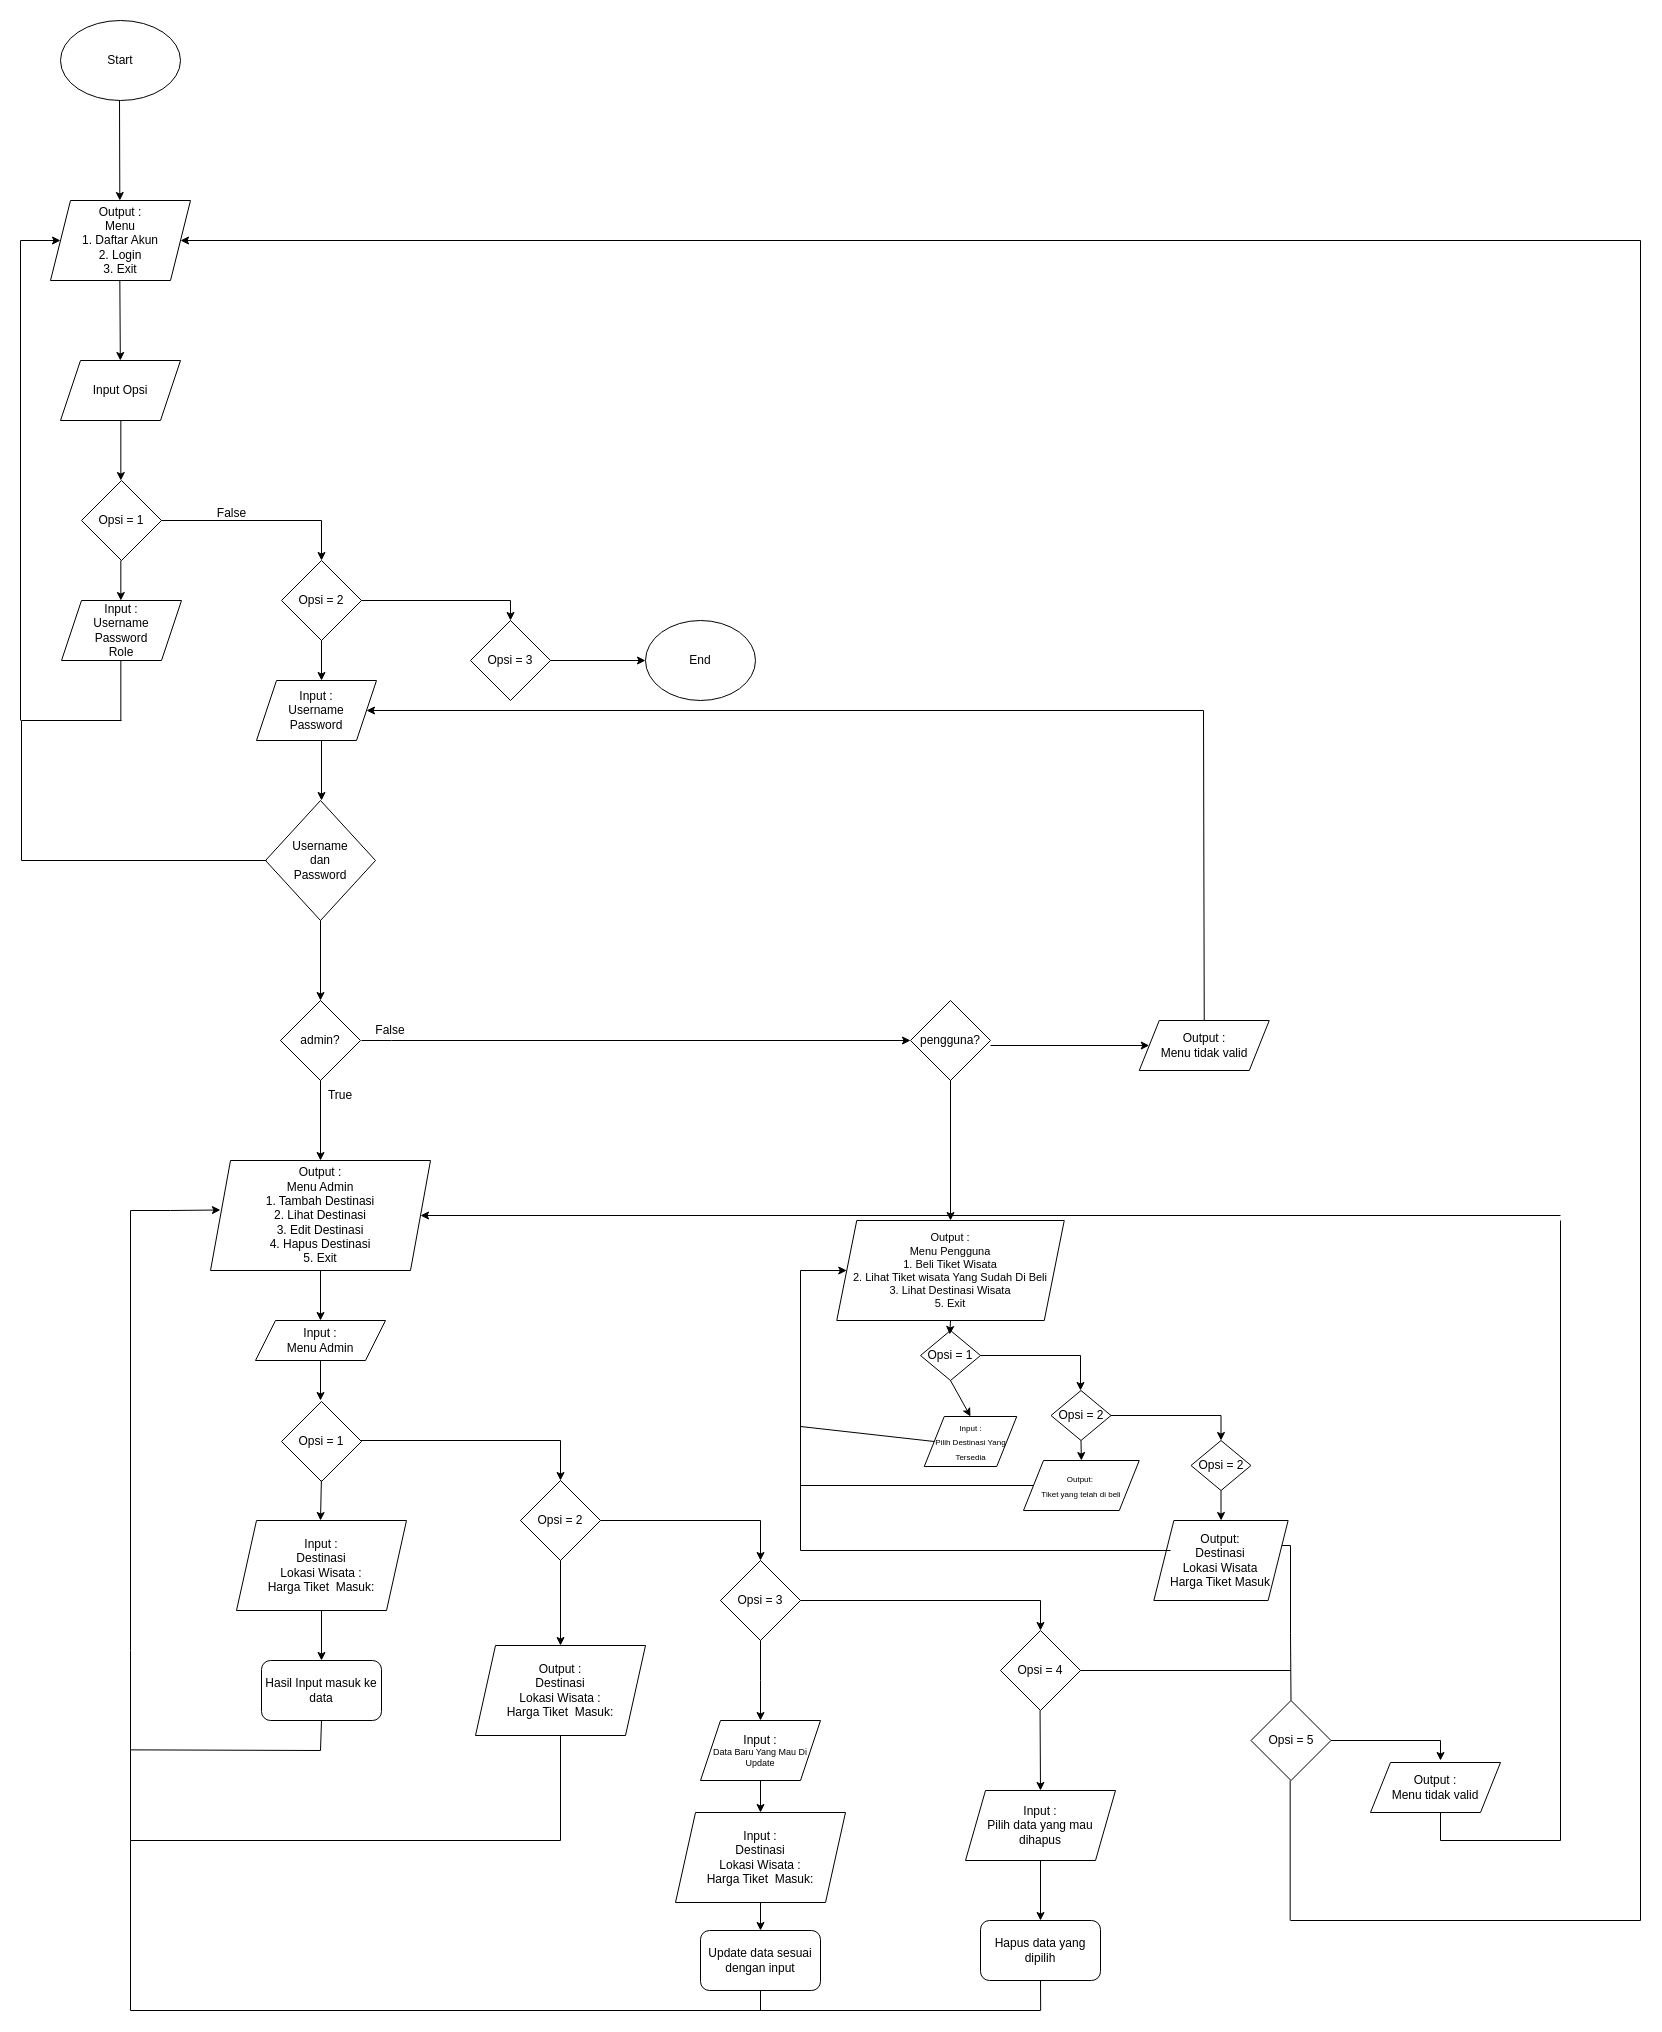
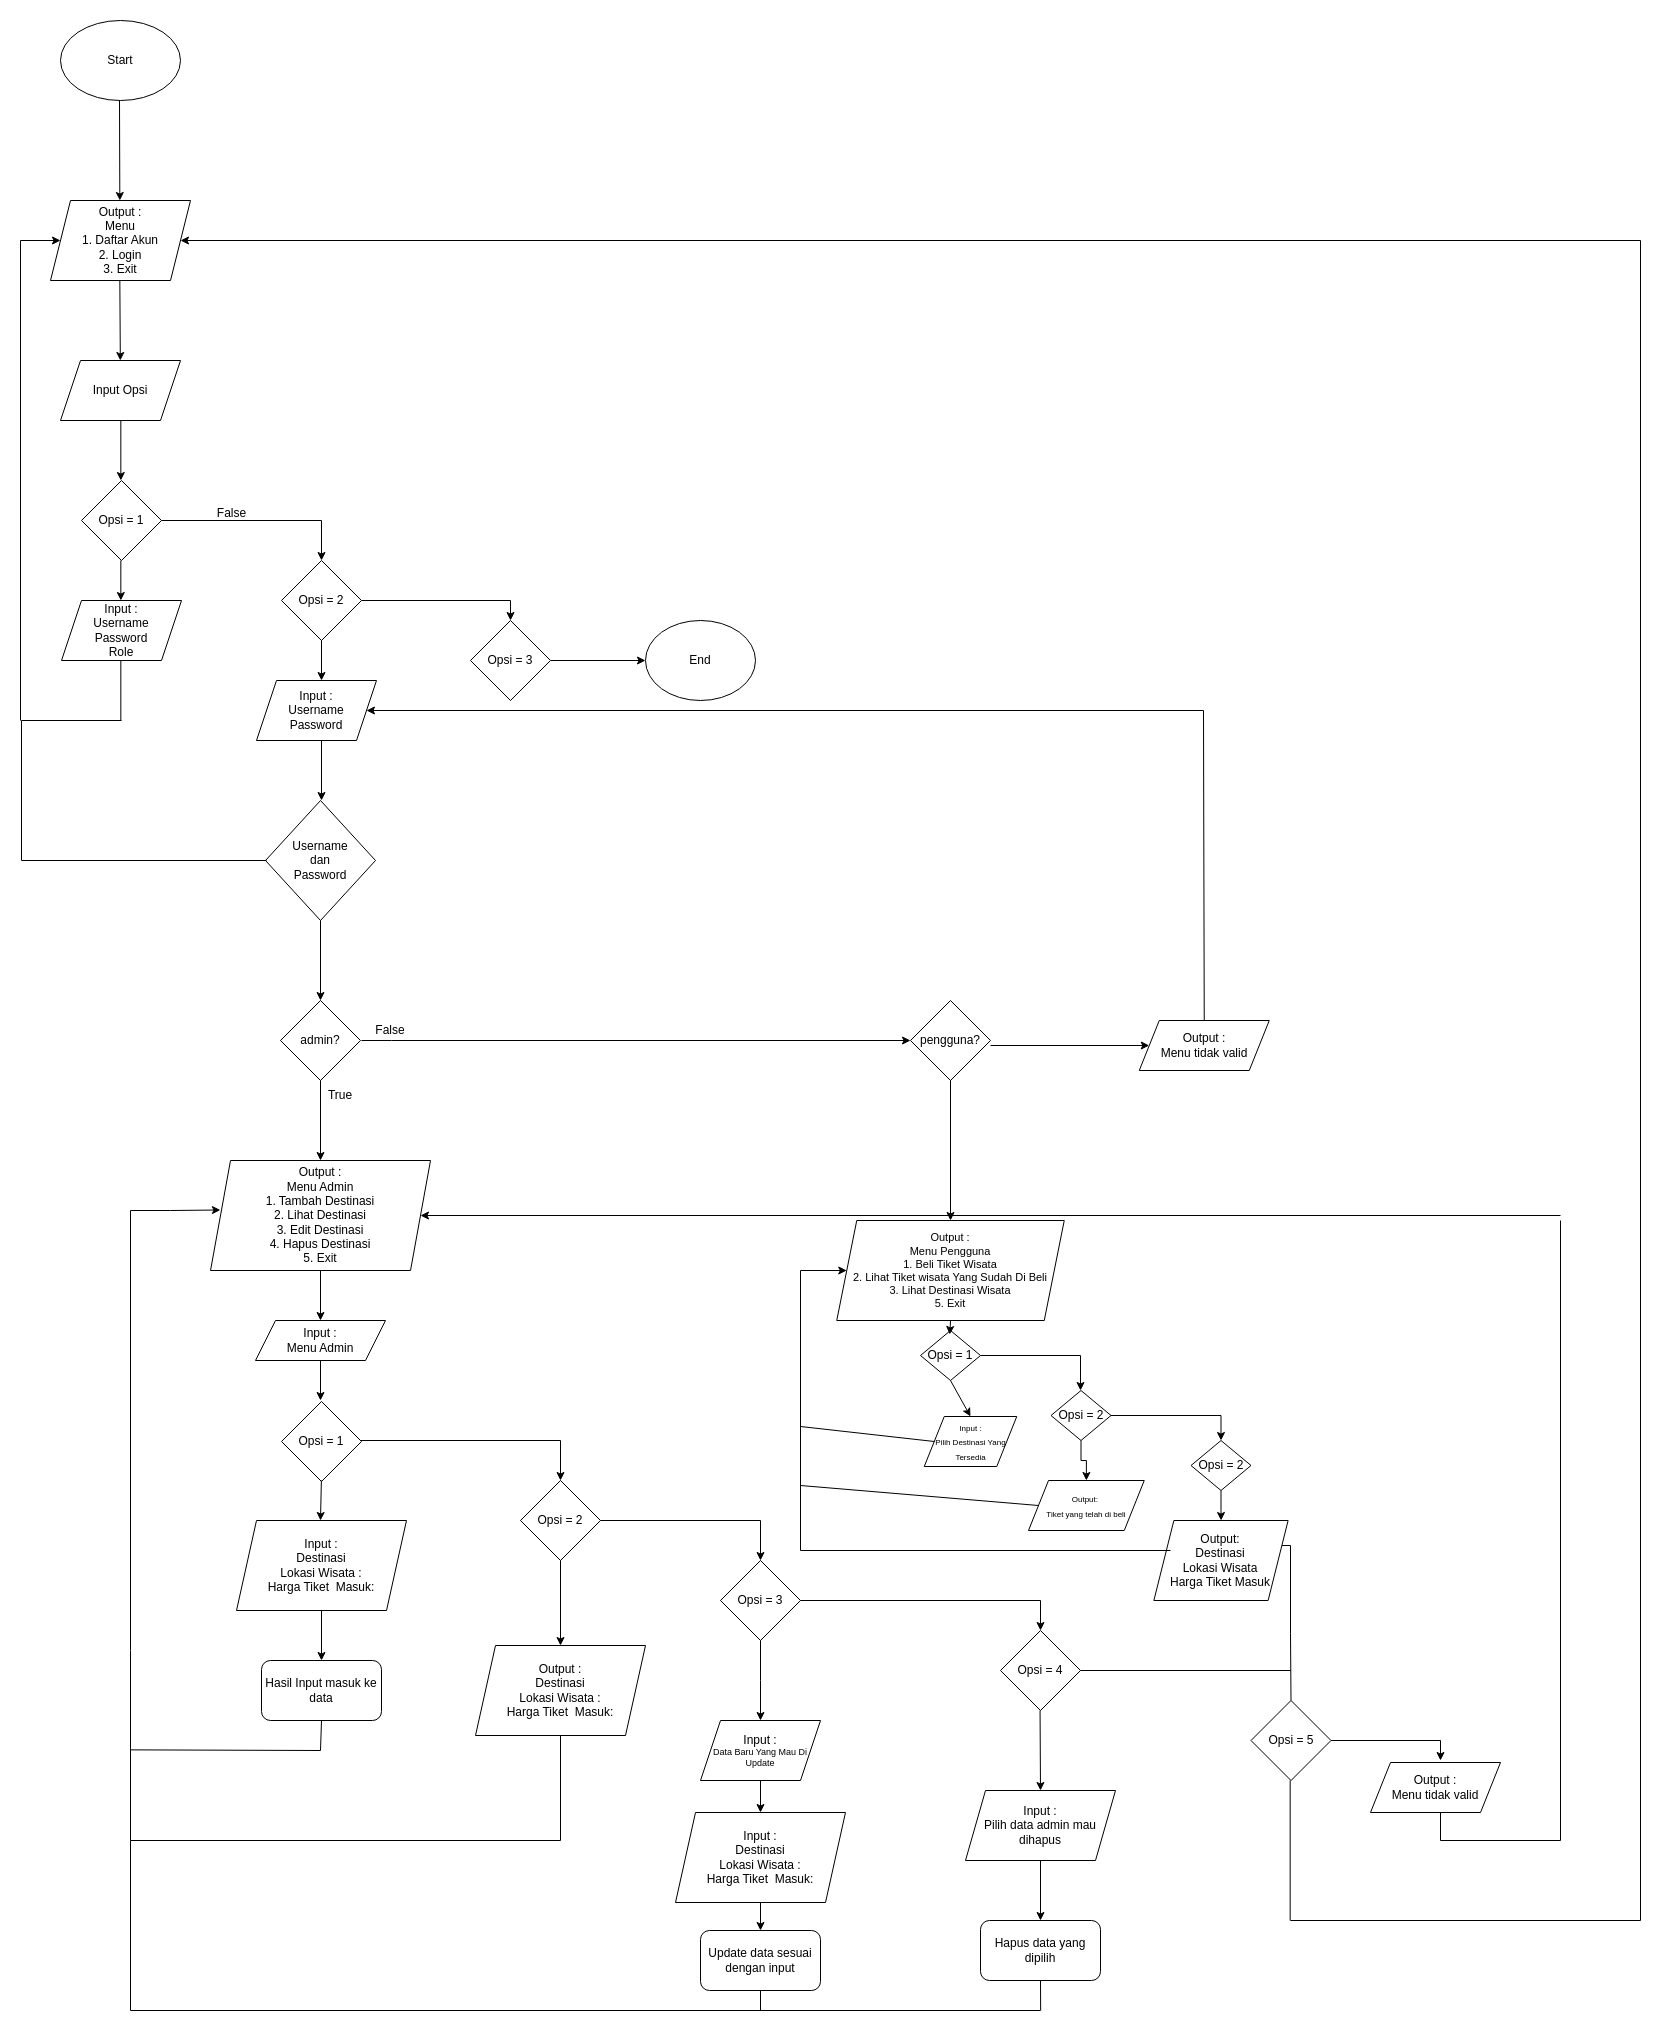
node "Output: Tiket yang telah di beli": moved (1081, 1486) -> (1086, 1506)
node "Input : Pilih data yang mau dihapus": label "Input : Pilih data yang mau dihapus" -> "Input : Pilih data admin mau dihapus"
